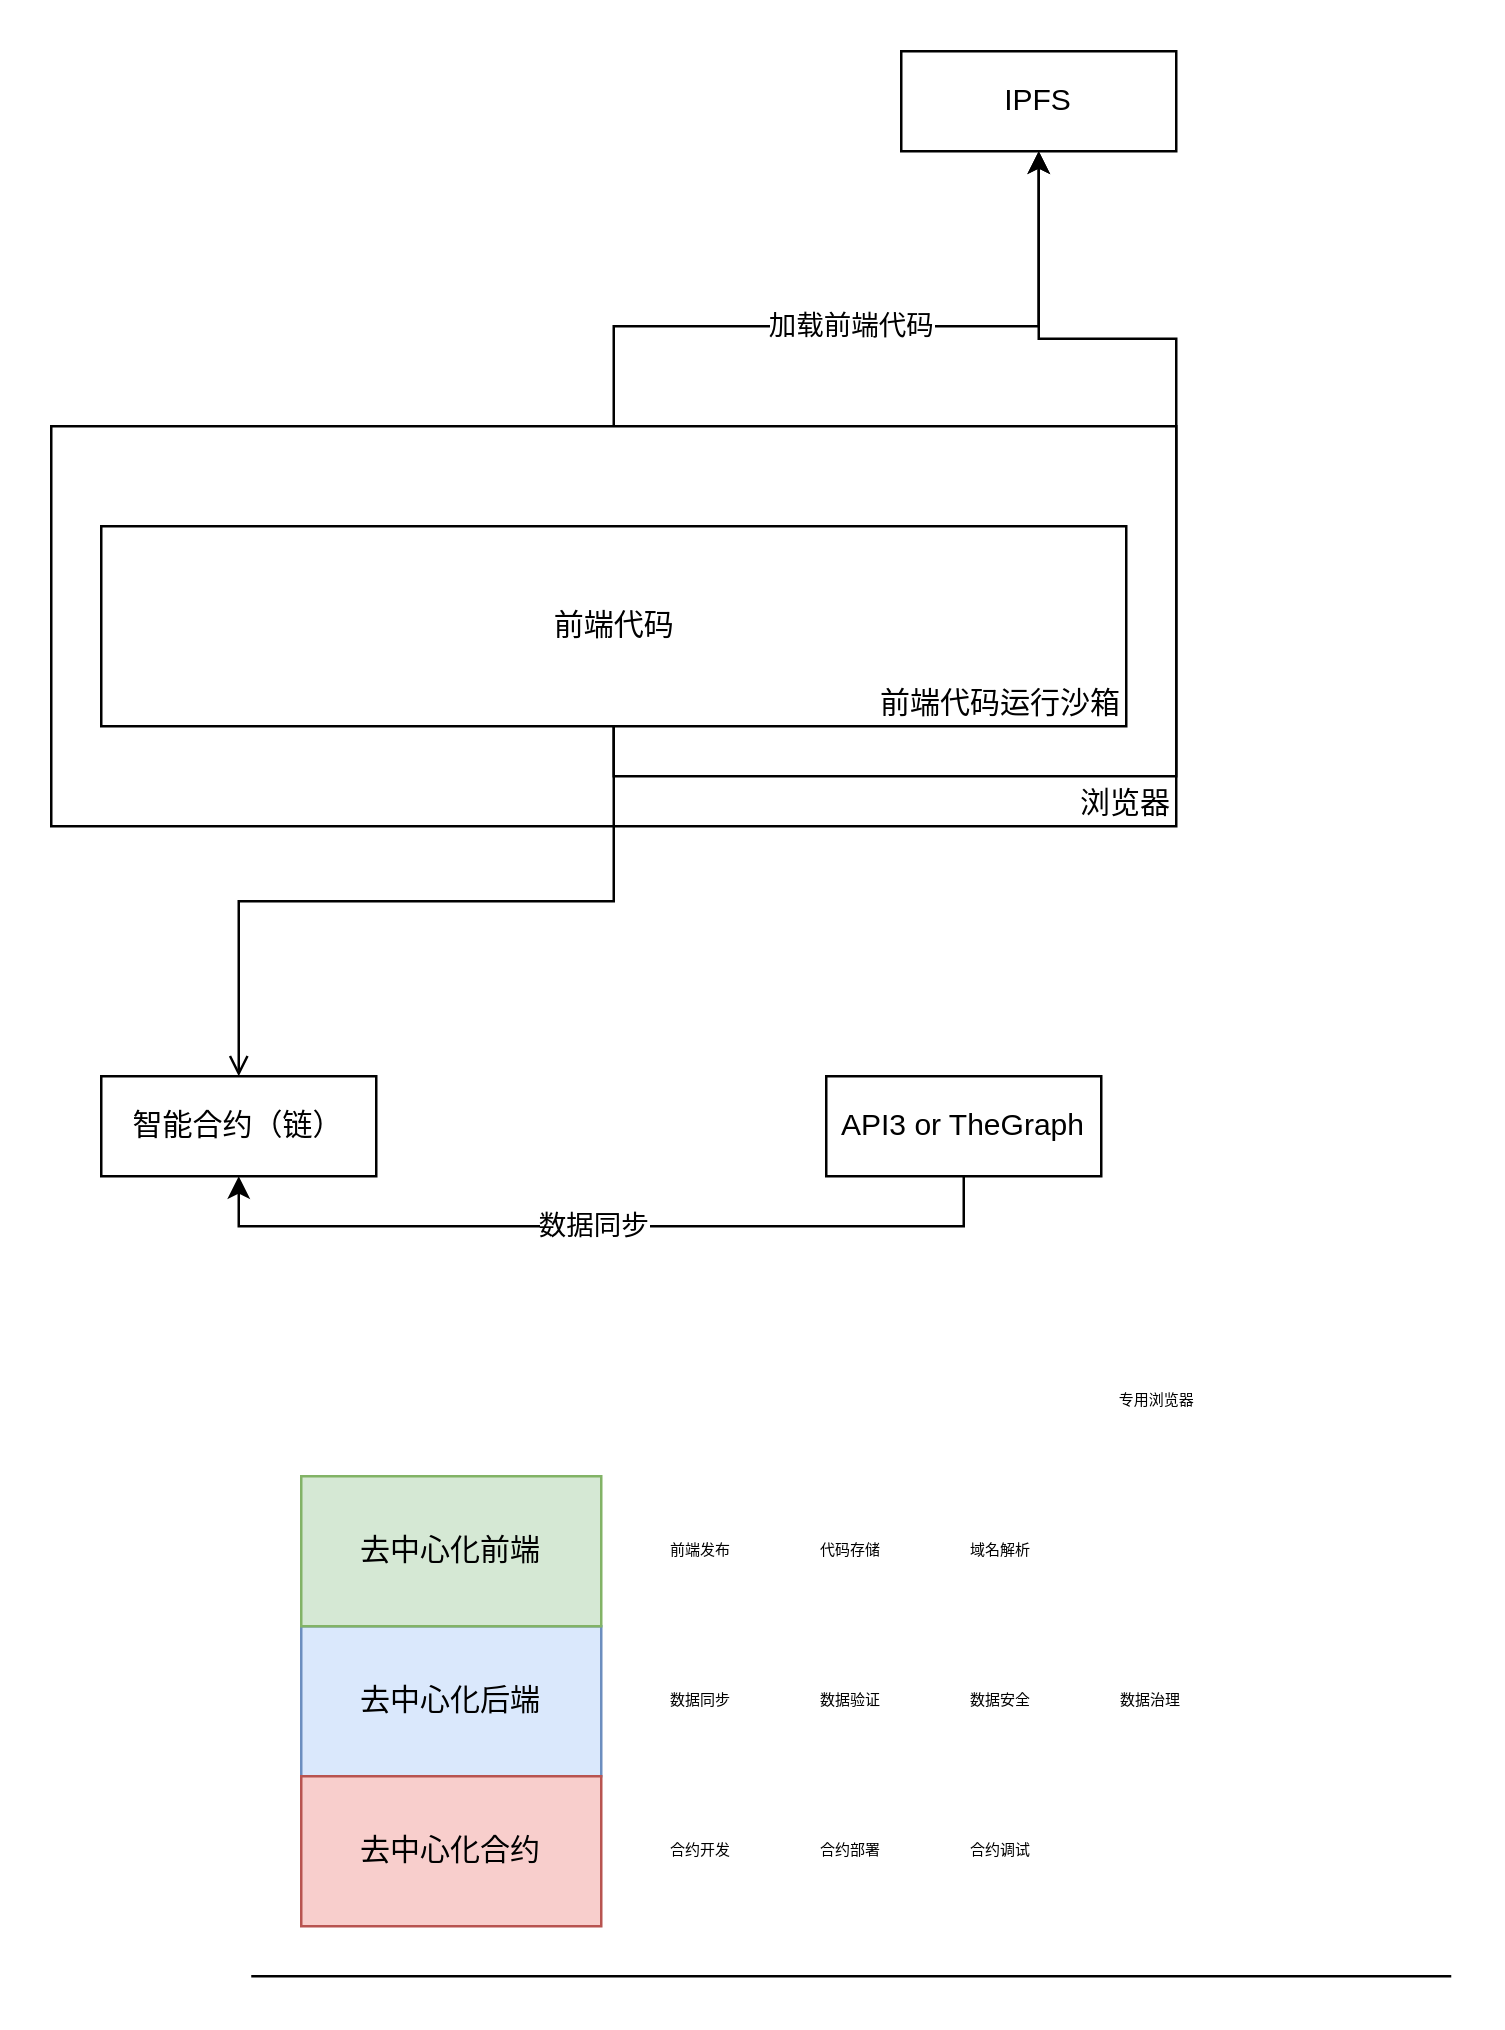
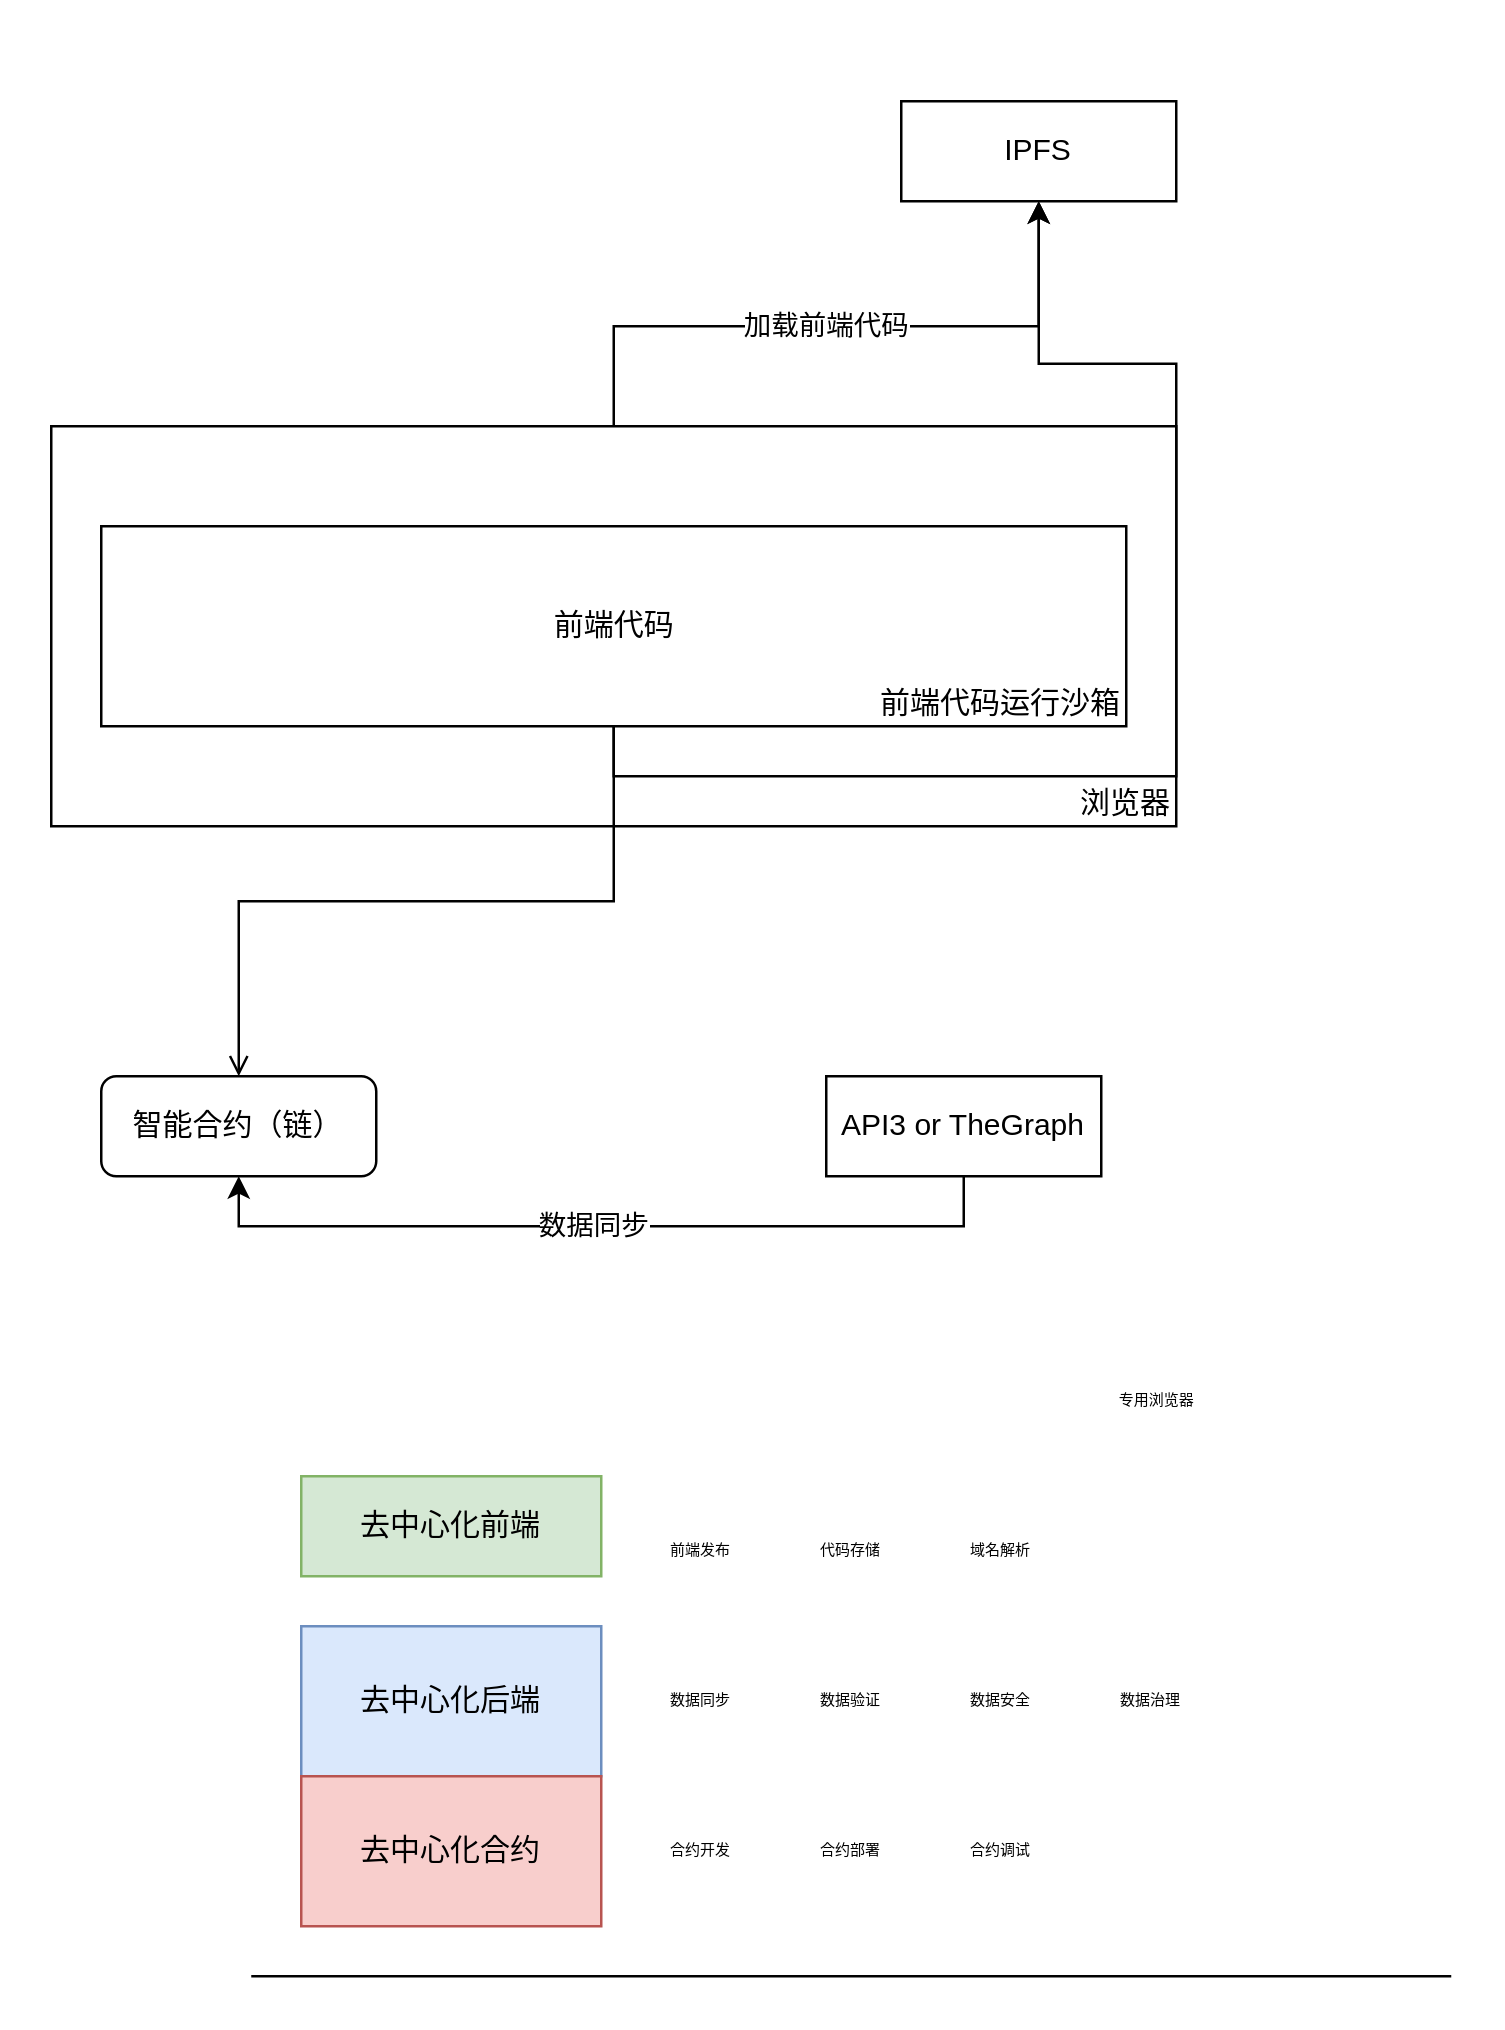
node "IPFS": moved (1039, 101) -> (1039, 151)
node "智能合约（链）": shape rectangle -> rounded rectangle
node "去中心化前端": size 300x150 -> 300x100
